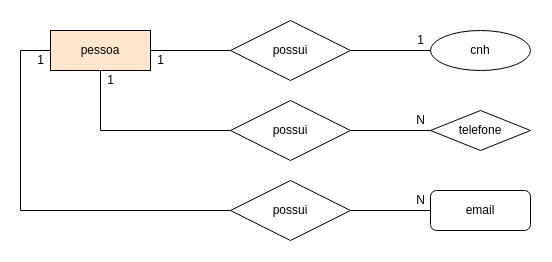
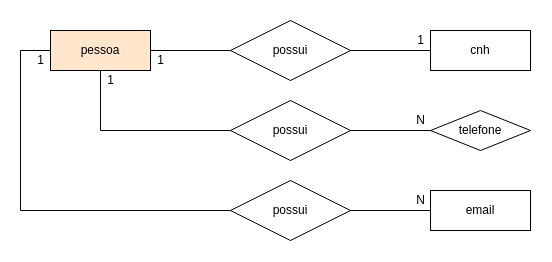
node "cnh": shape ellipse -> rectangle
node "email": shape rounded rectangle -> rectangle
